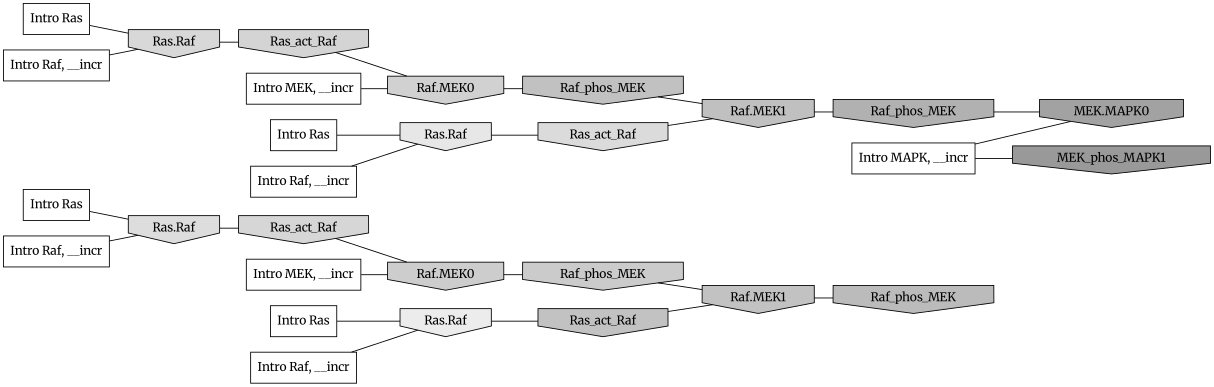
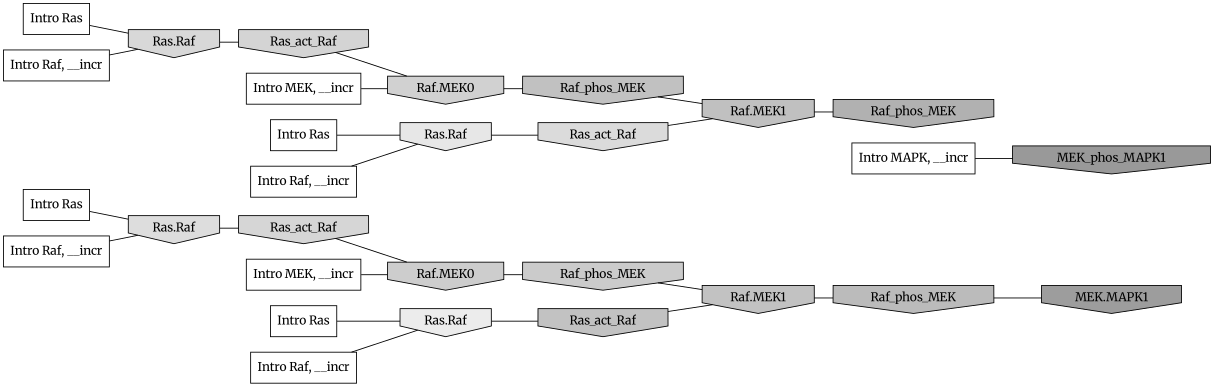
node "MEK.MAPK0": removed
node "MEK.MAPK1": added
